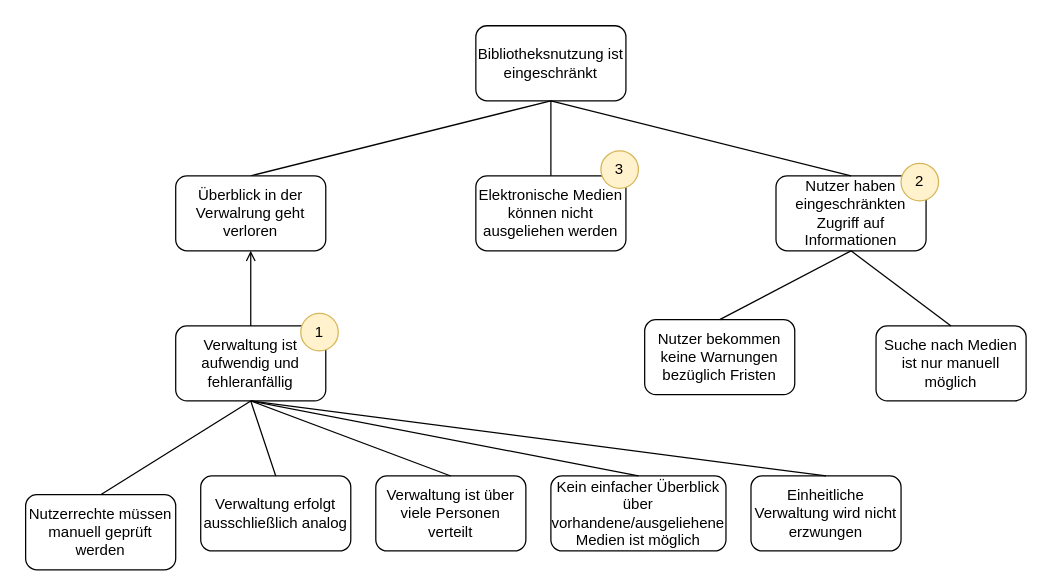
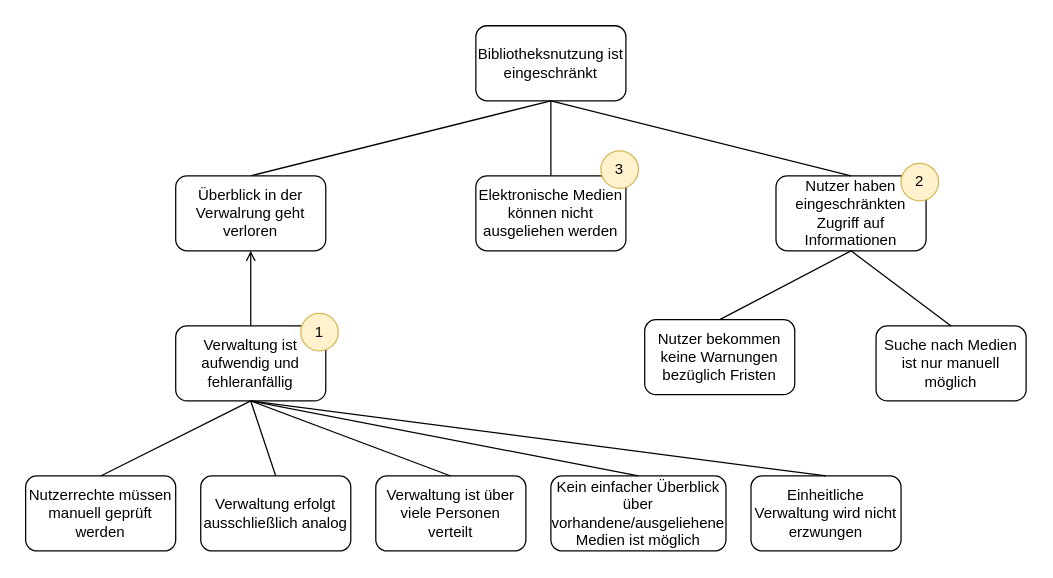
node "Nutzerrechte müssen manuell geprüft werden": moved (101, 532) -> (101, 513)
